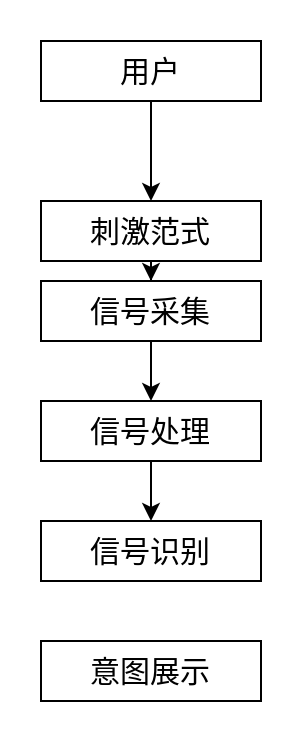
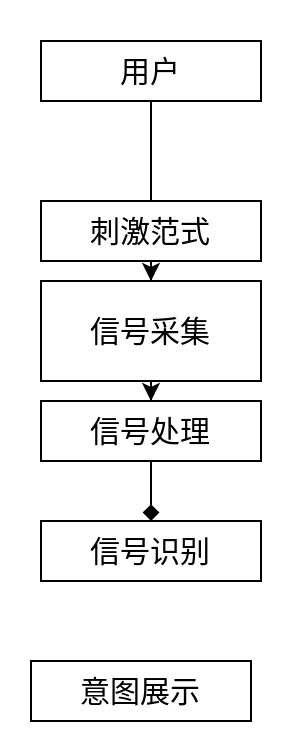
edge "用户" -> "刺激范式": arrowhead classic -> none
node "信号采集": size 220x60 -> 220x100
edge "信号处理" -> "信号识别": arrowhead classic -> diamond
node "意图展示": moved (151, 671) -> (141, 691)
